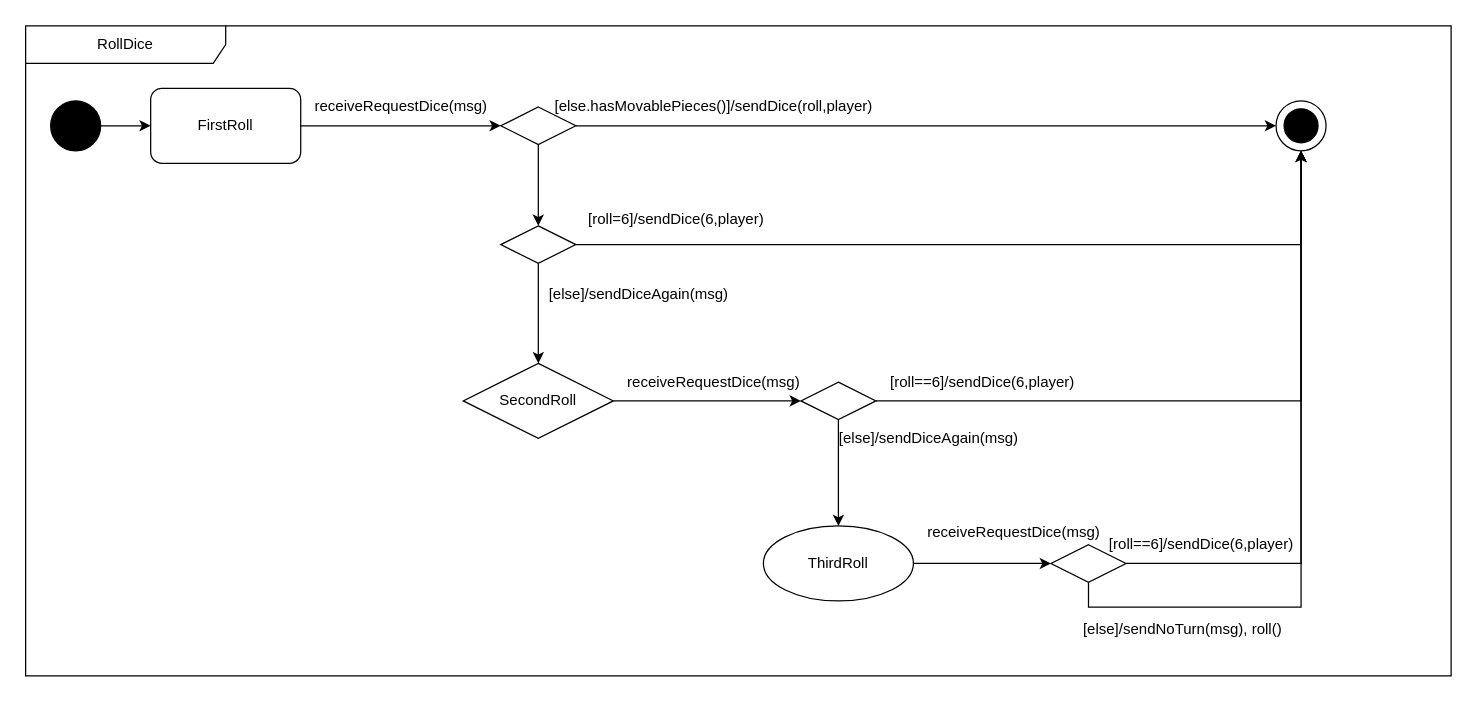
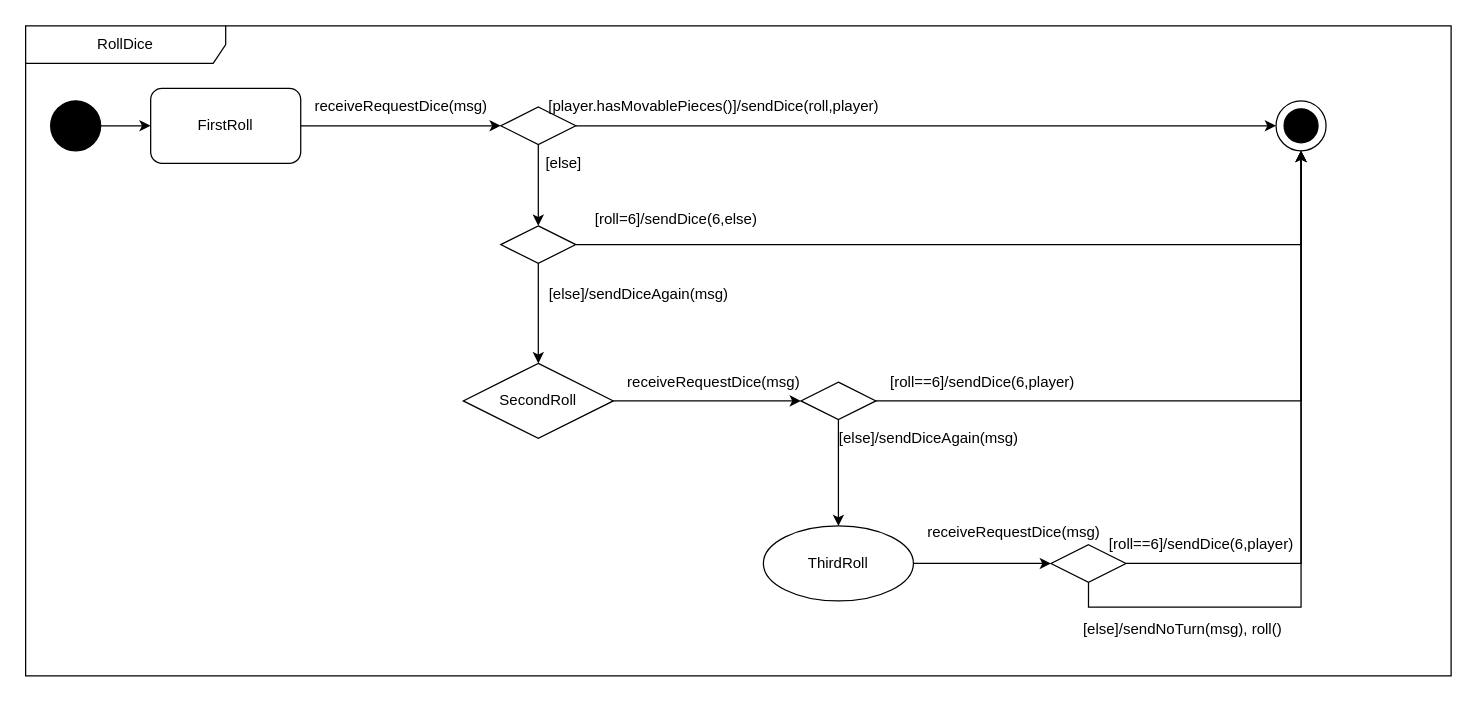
node "[else.hasMovablePieces()]/sendDice(roll,player)": label "[else.hasMovablePieces()]/sendDice(roll,player)" -> "[player.hasMovablePieces()]/sendDice(roll,player)"
node "[else]": added
node "[roll=6]/sendDice(6,player)": label "[roll=6]/sendDice(6,player)" -> "[roll=6]/sendDice(6,else)"
